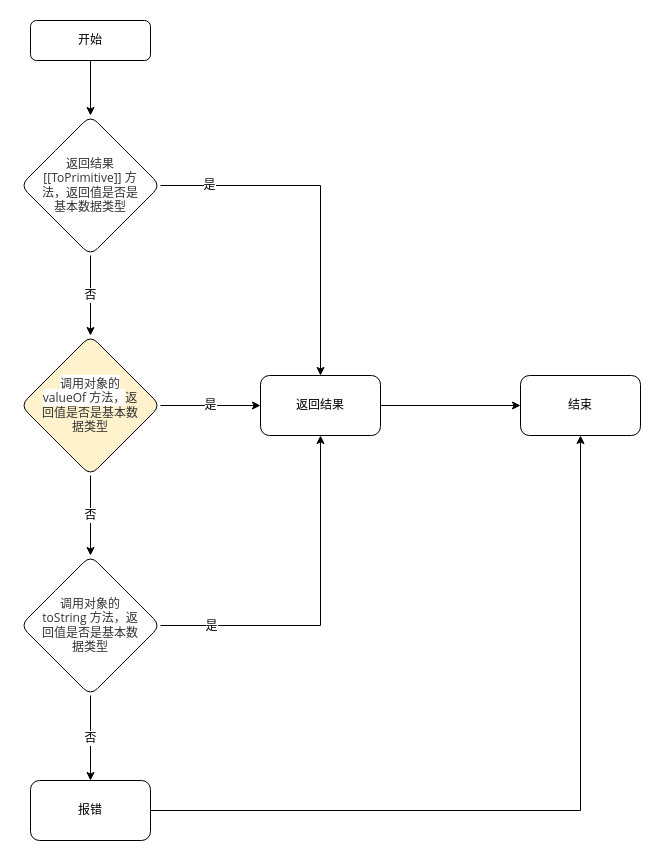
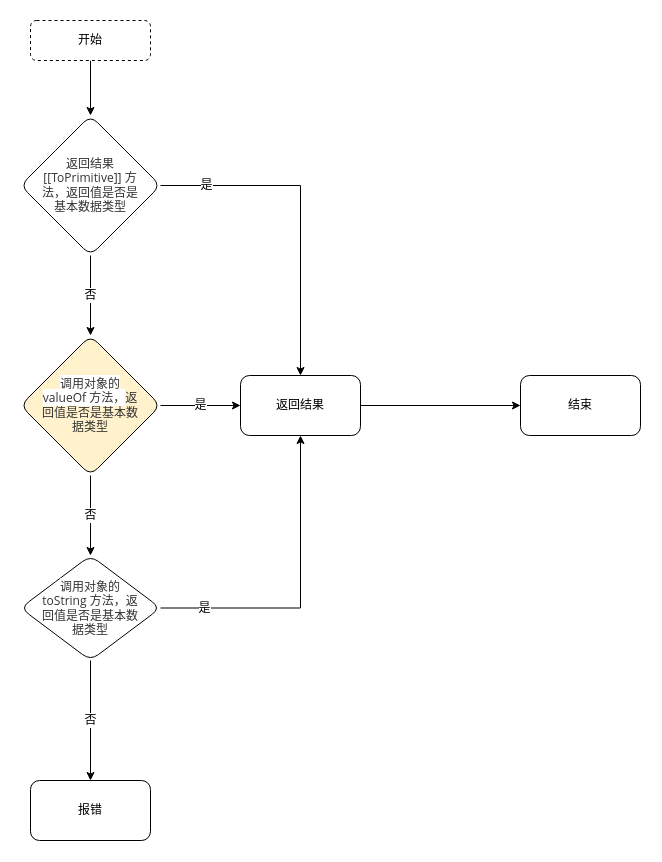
node "开始": style solid -> dashed
node "返回结果": moved (321, 406) -> (301, 406)
node "调用对象的 toString 方法，返回值是否是基本数据类型": size 140x140 -> 140x105
edge "报错" -> "结束": removed
